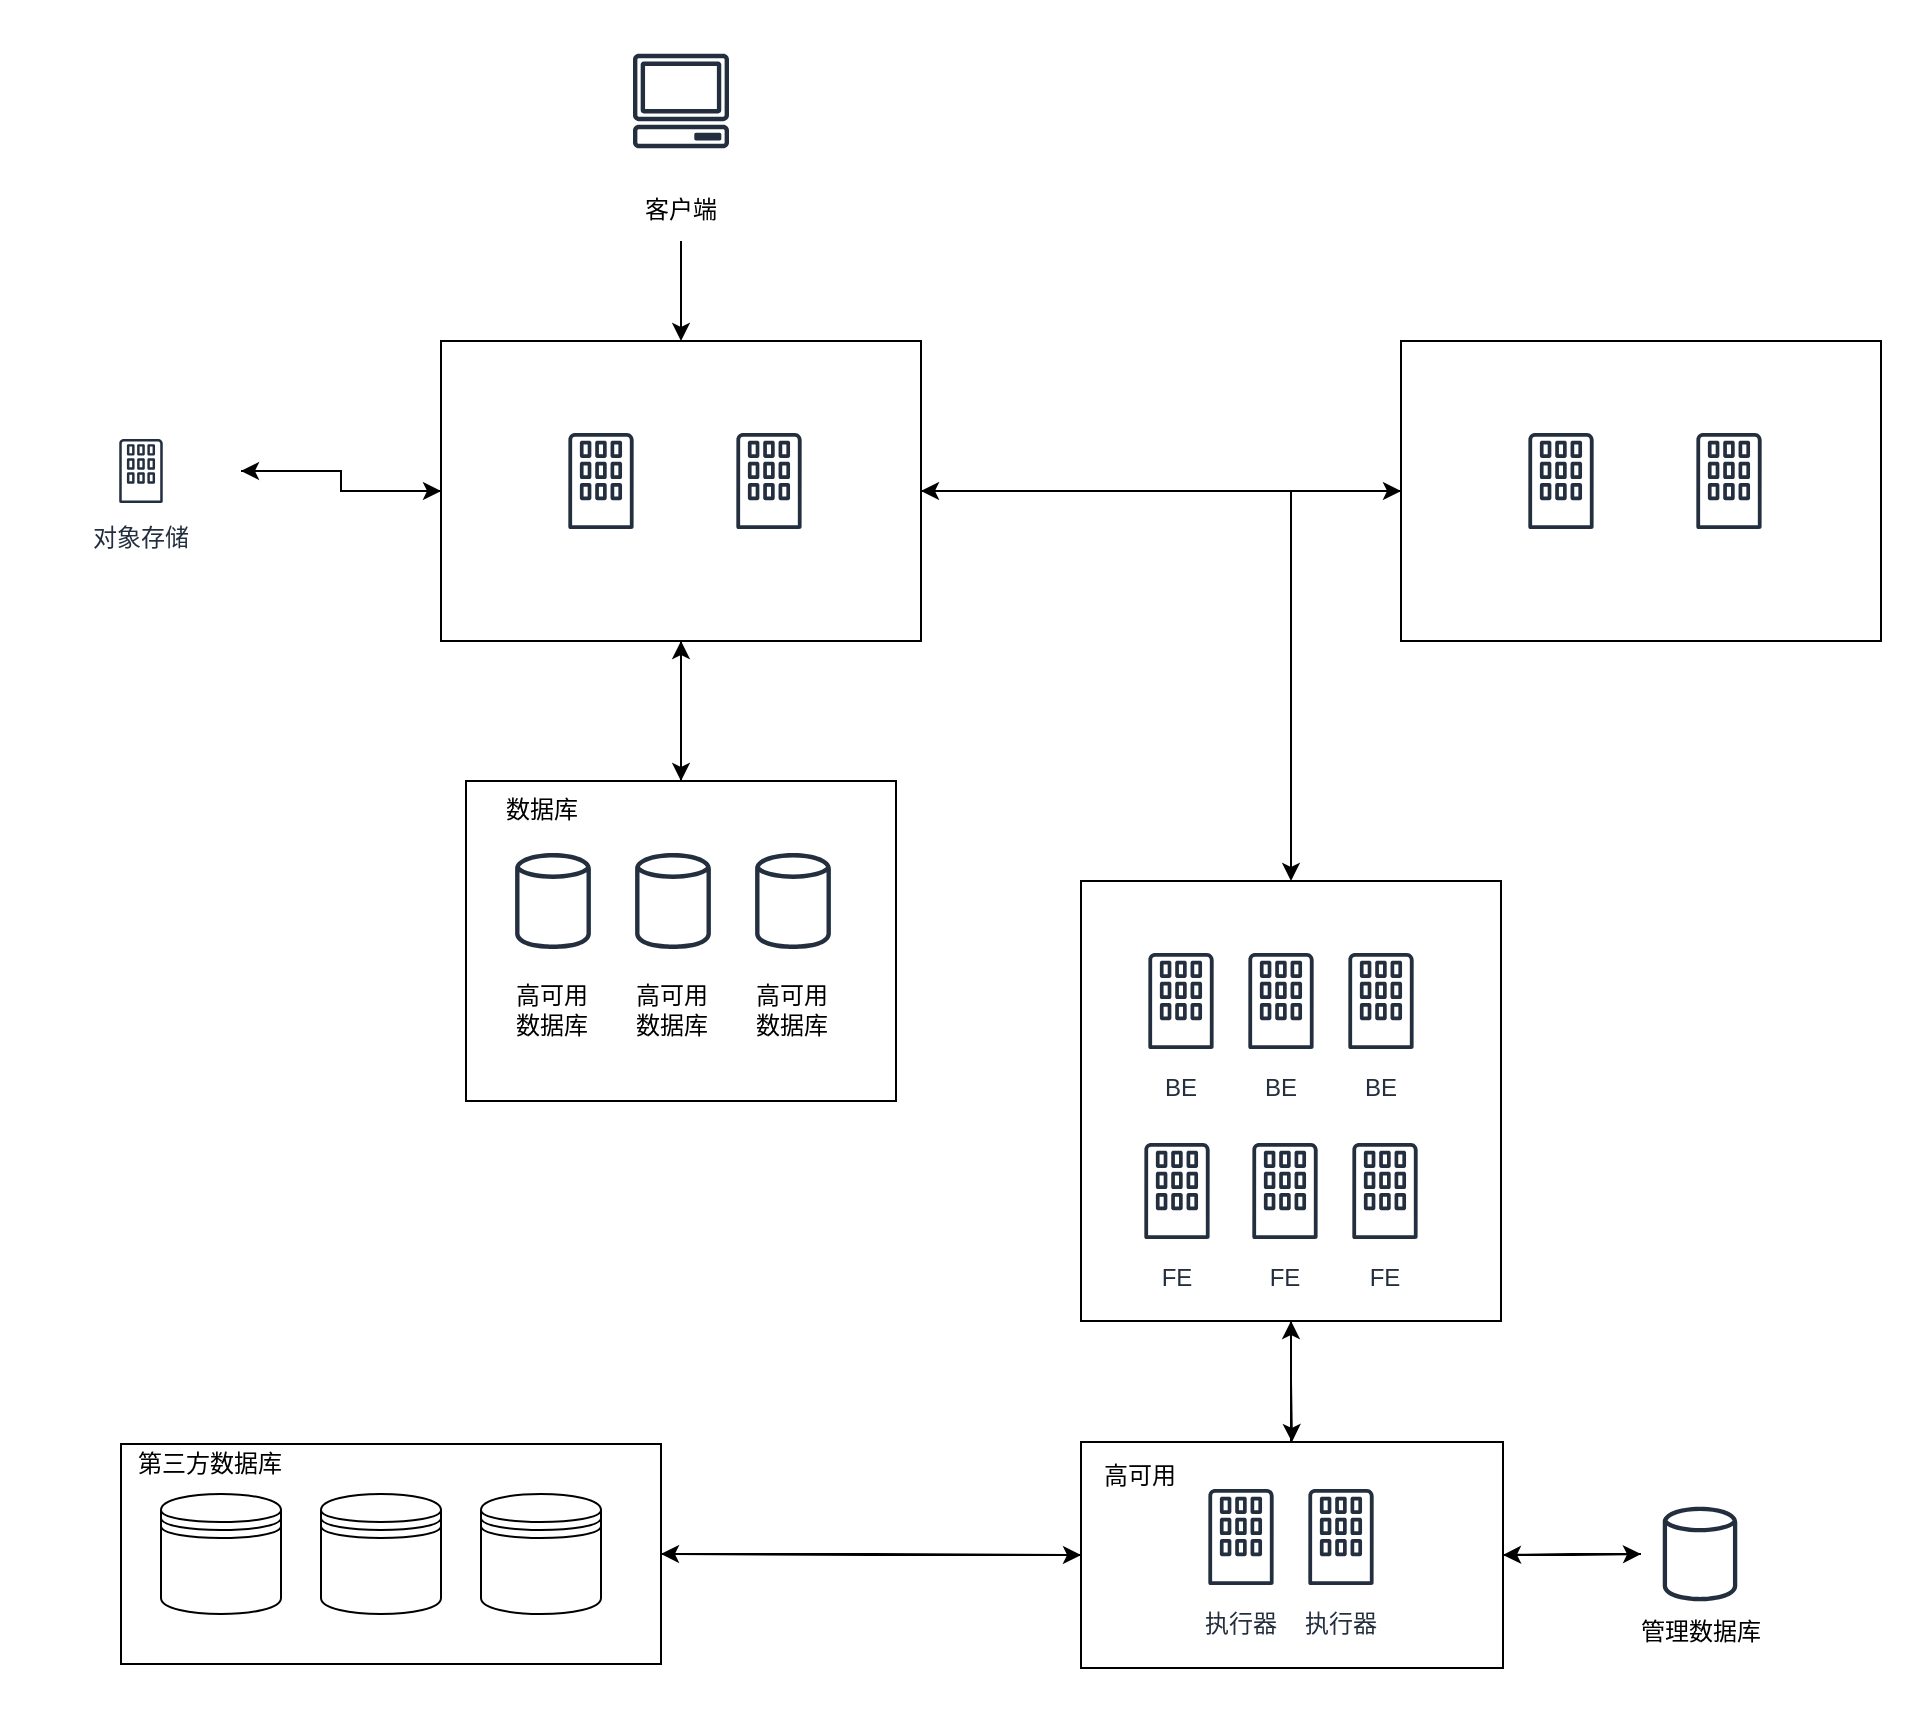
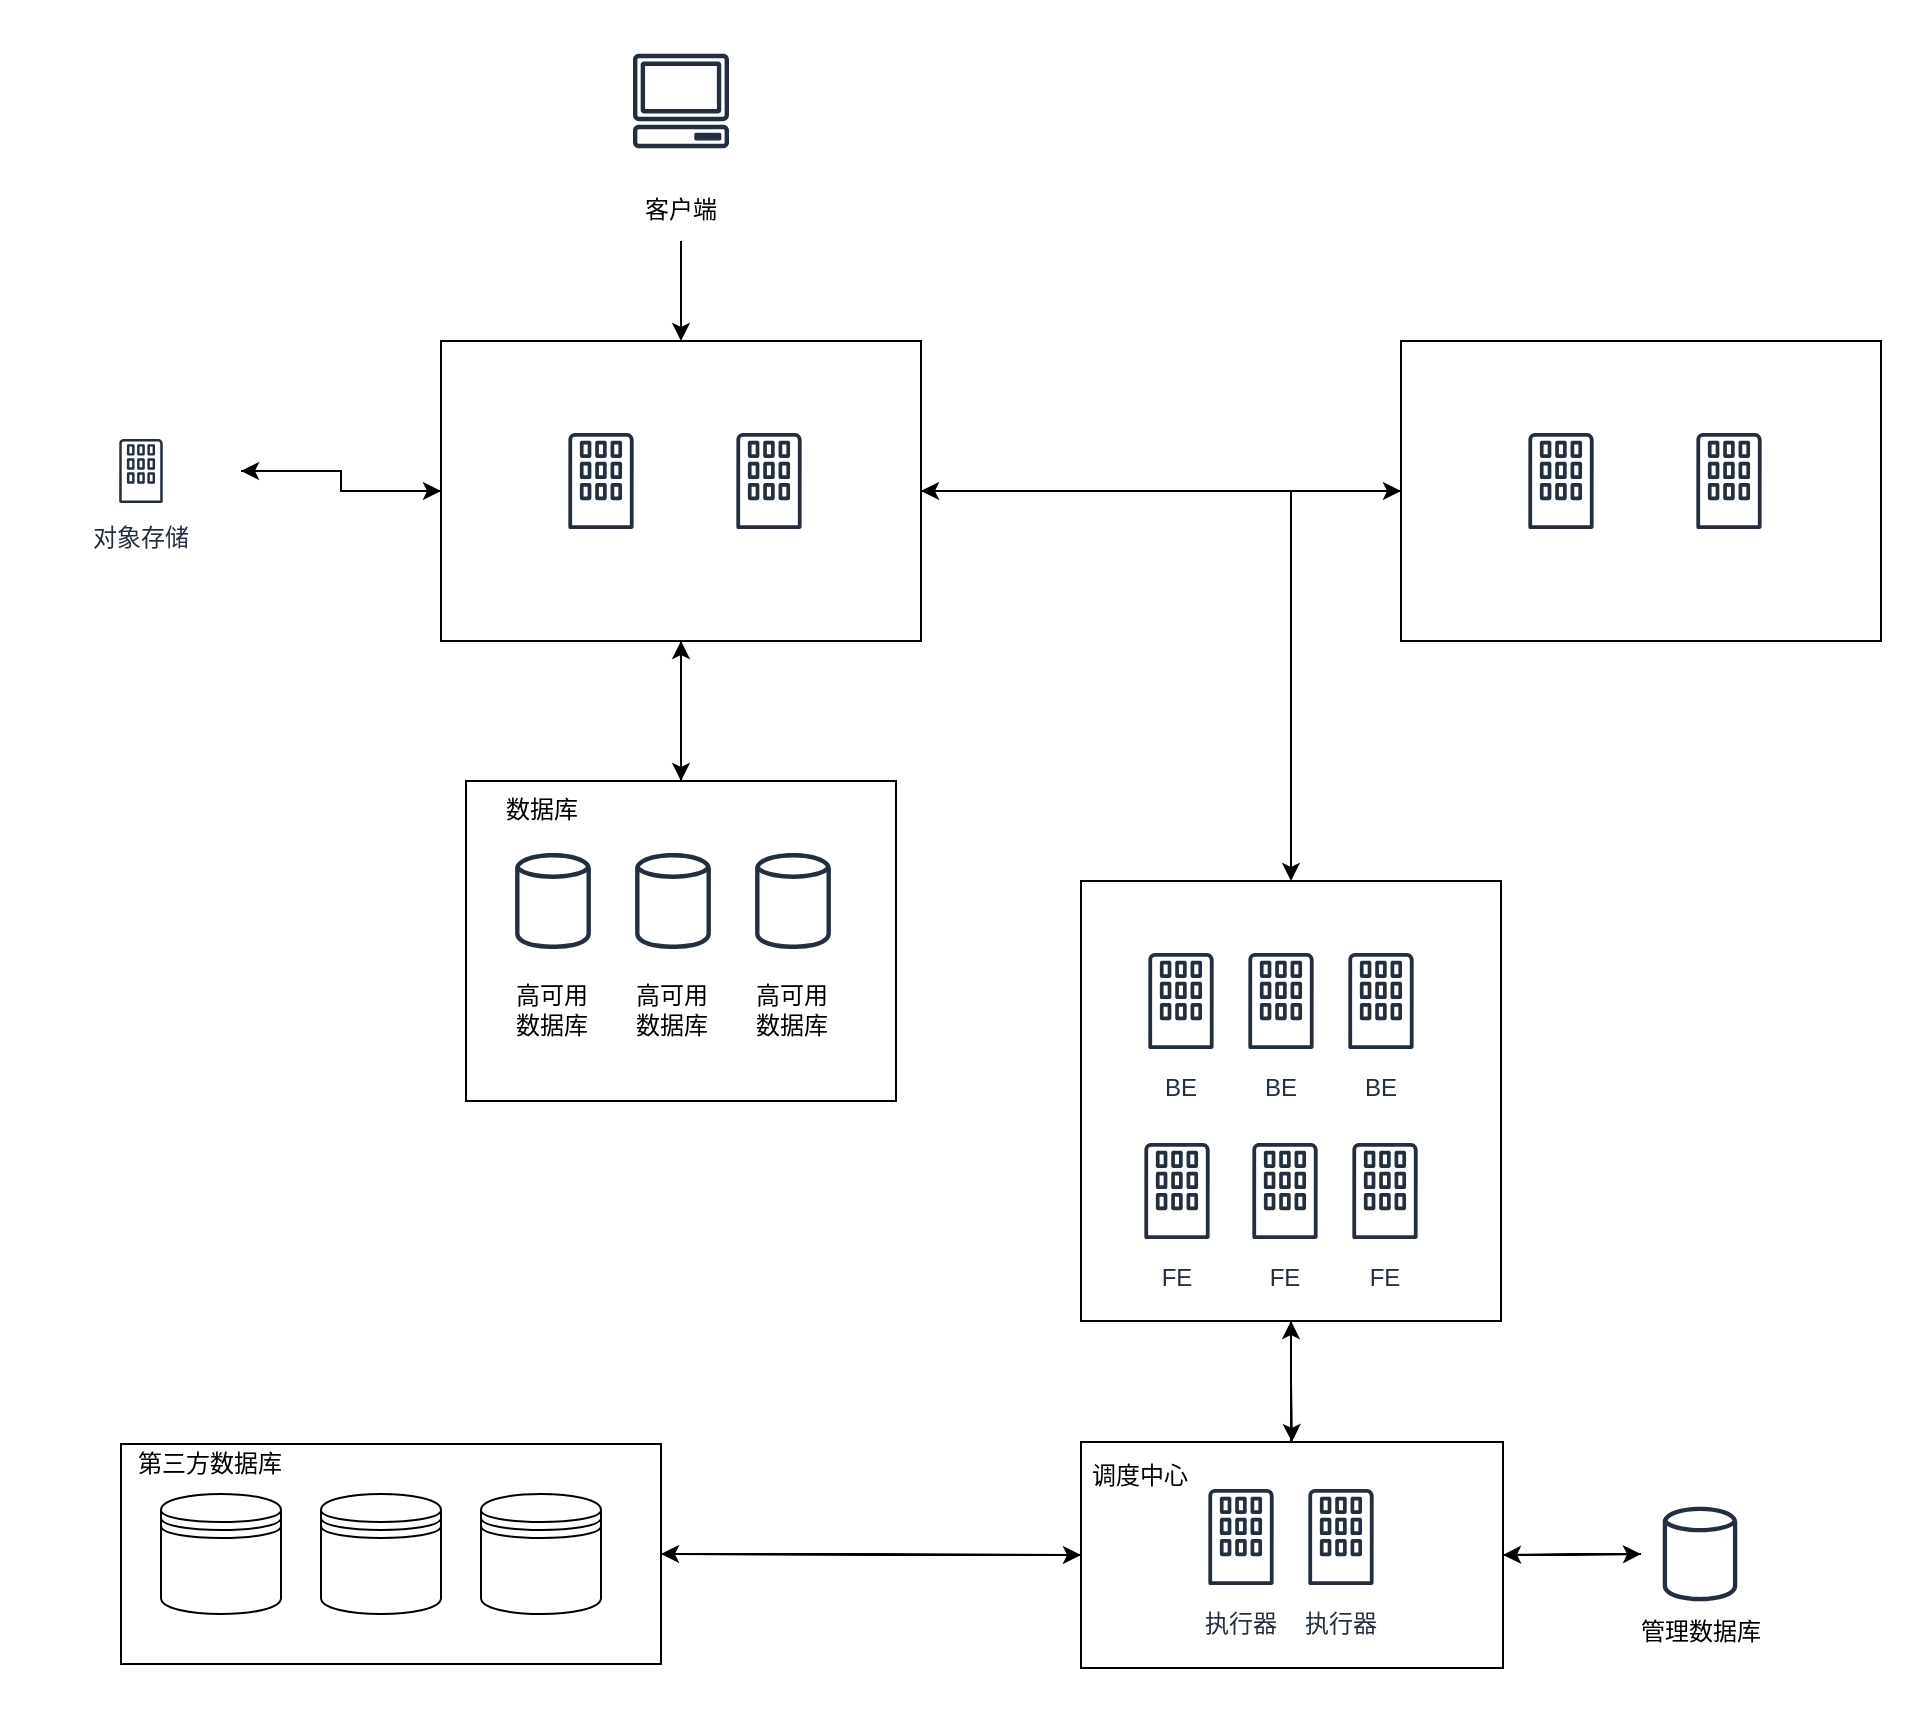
node "高可用": label "高可用" -> "调度中心"
